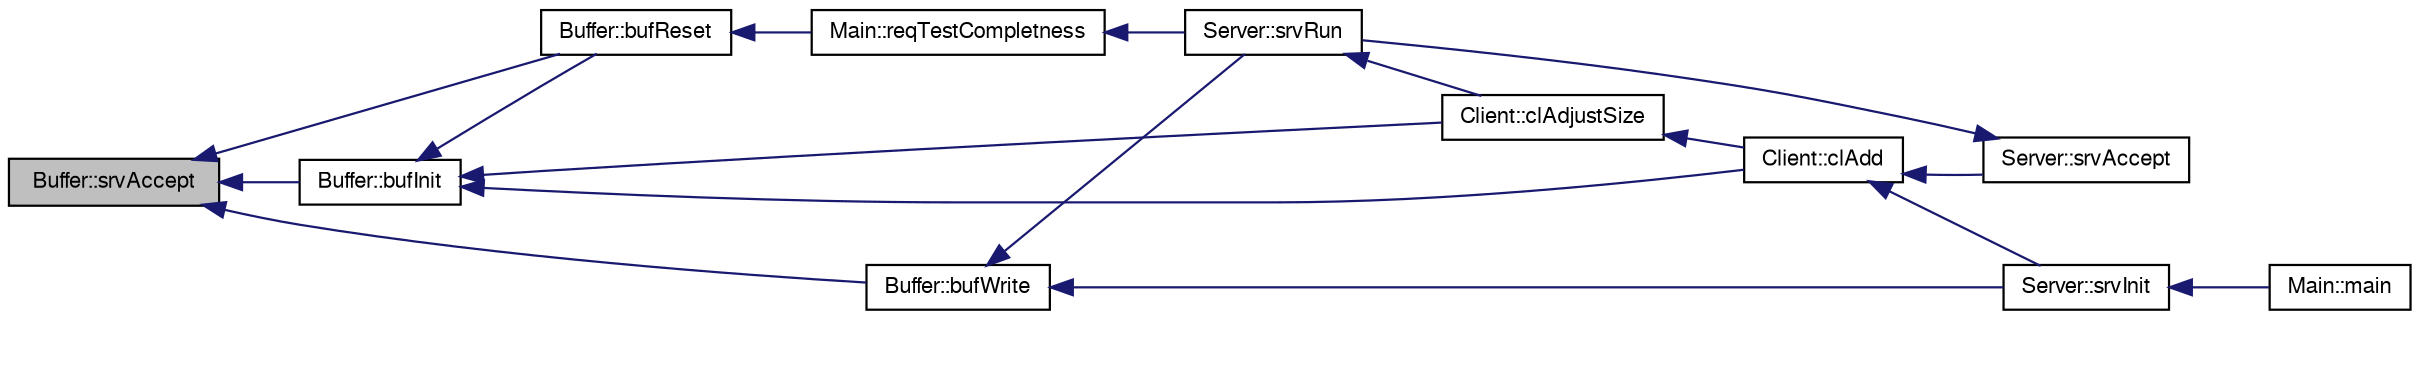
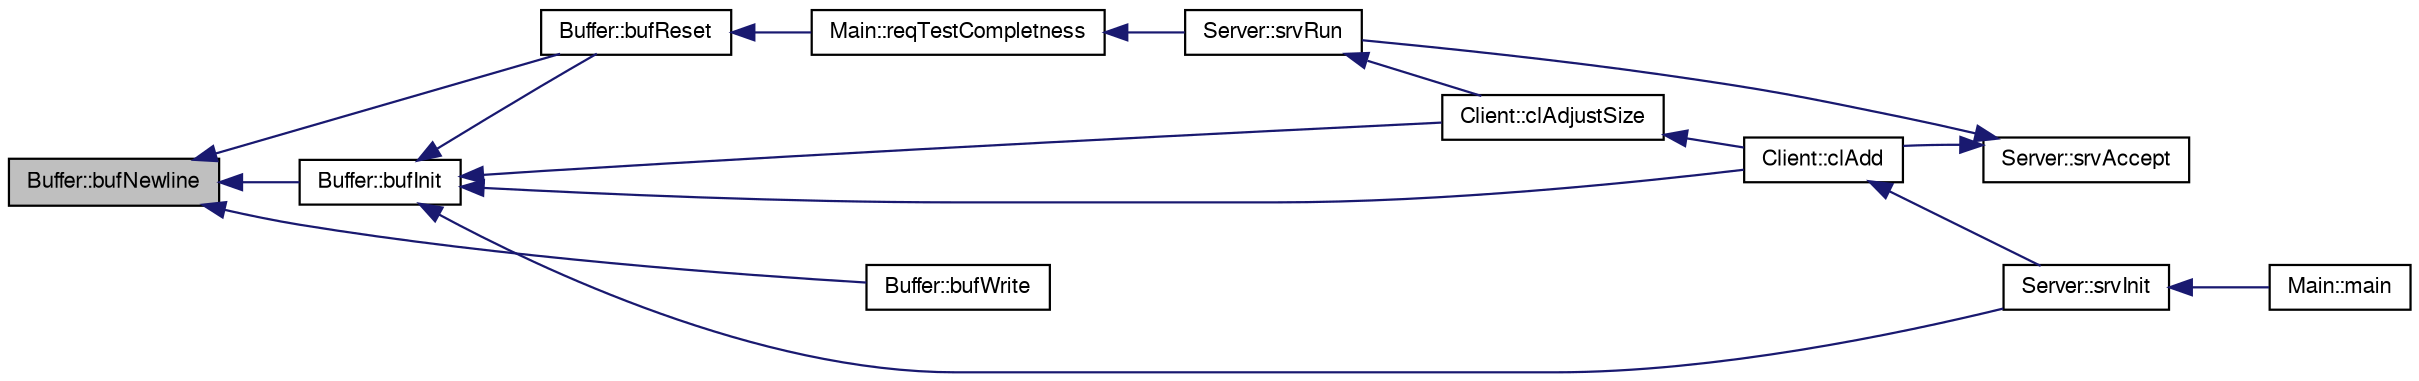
edge "Server::srvRun" -> "Buffer::bufWrite": removed
edge "Server::srvAccept" -> "Client::clAdd": reversed
node "Buffer::srvAccept": label "Buffer::srvAccept" -> "Buffer::bufNewline"
edge "Server::srvInit" -> "Buffer::bufWrite": now "Server::srvInit" -> "Buffer::bufInit"
